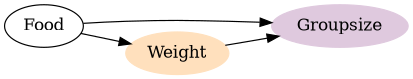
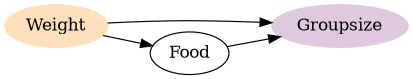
edge "Food" -> "Weight": reversed
